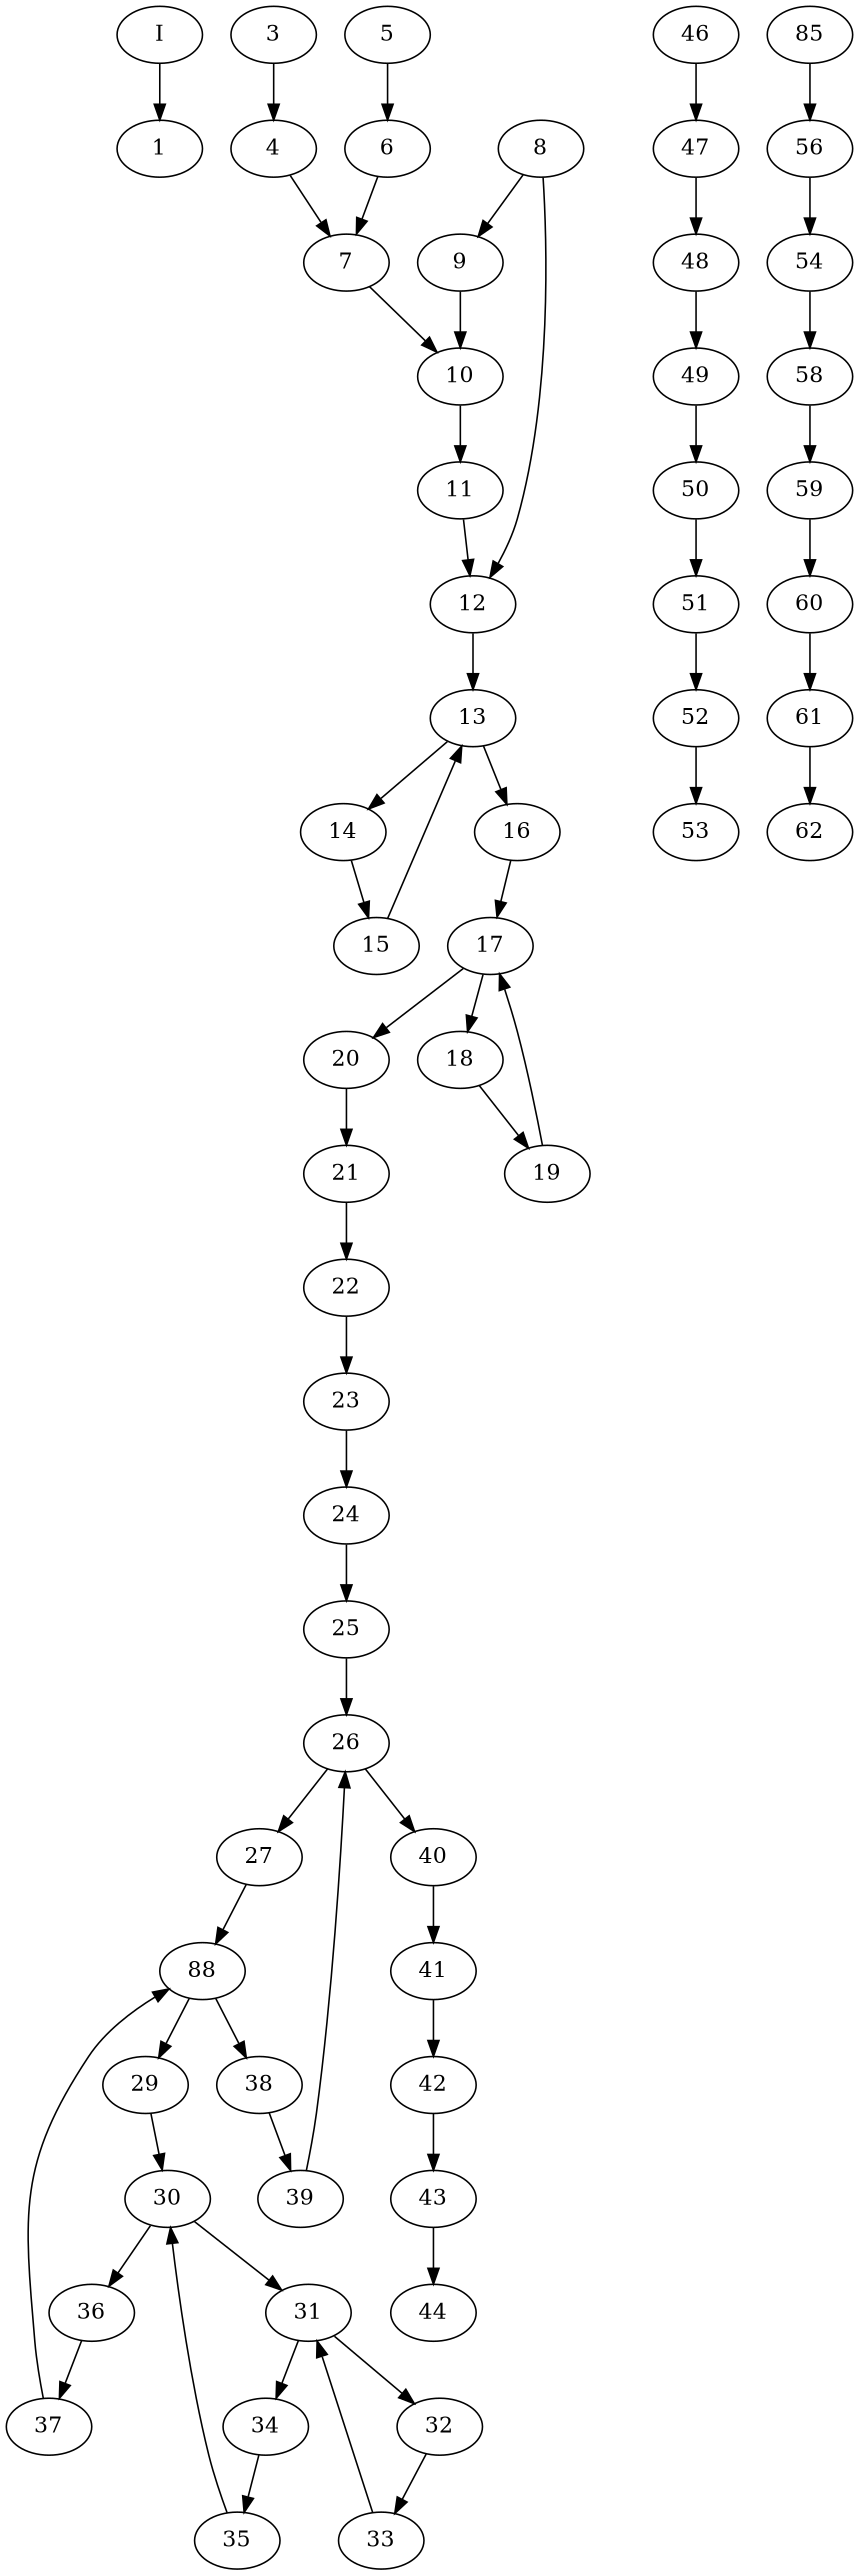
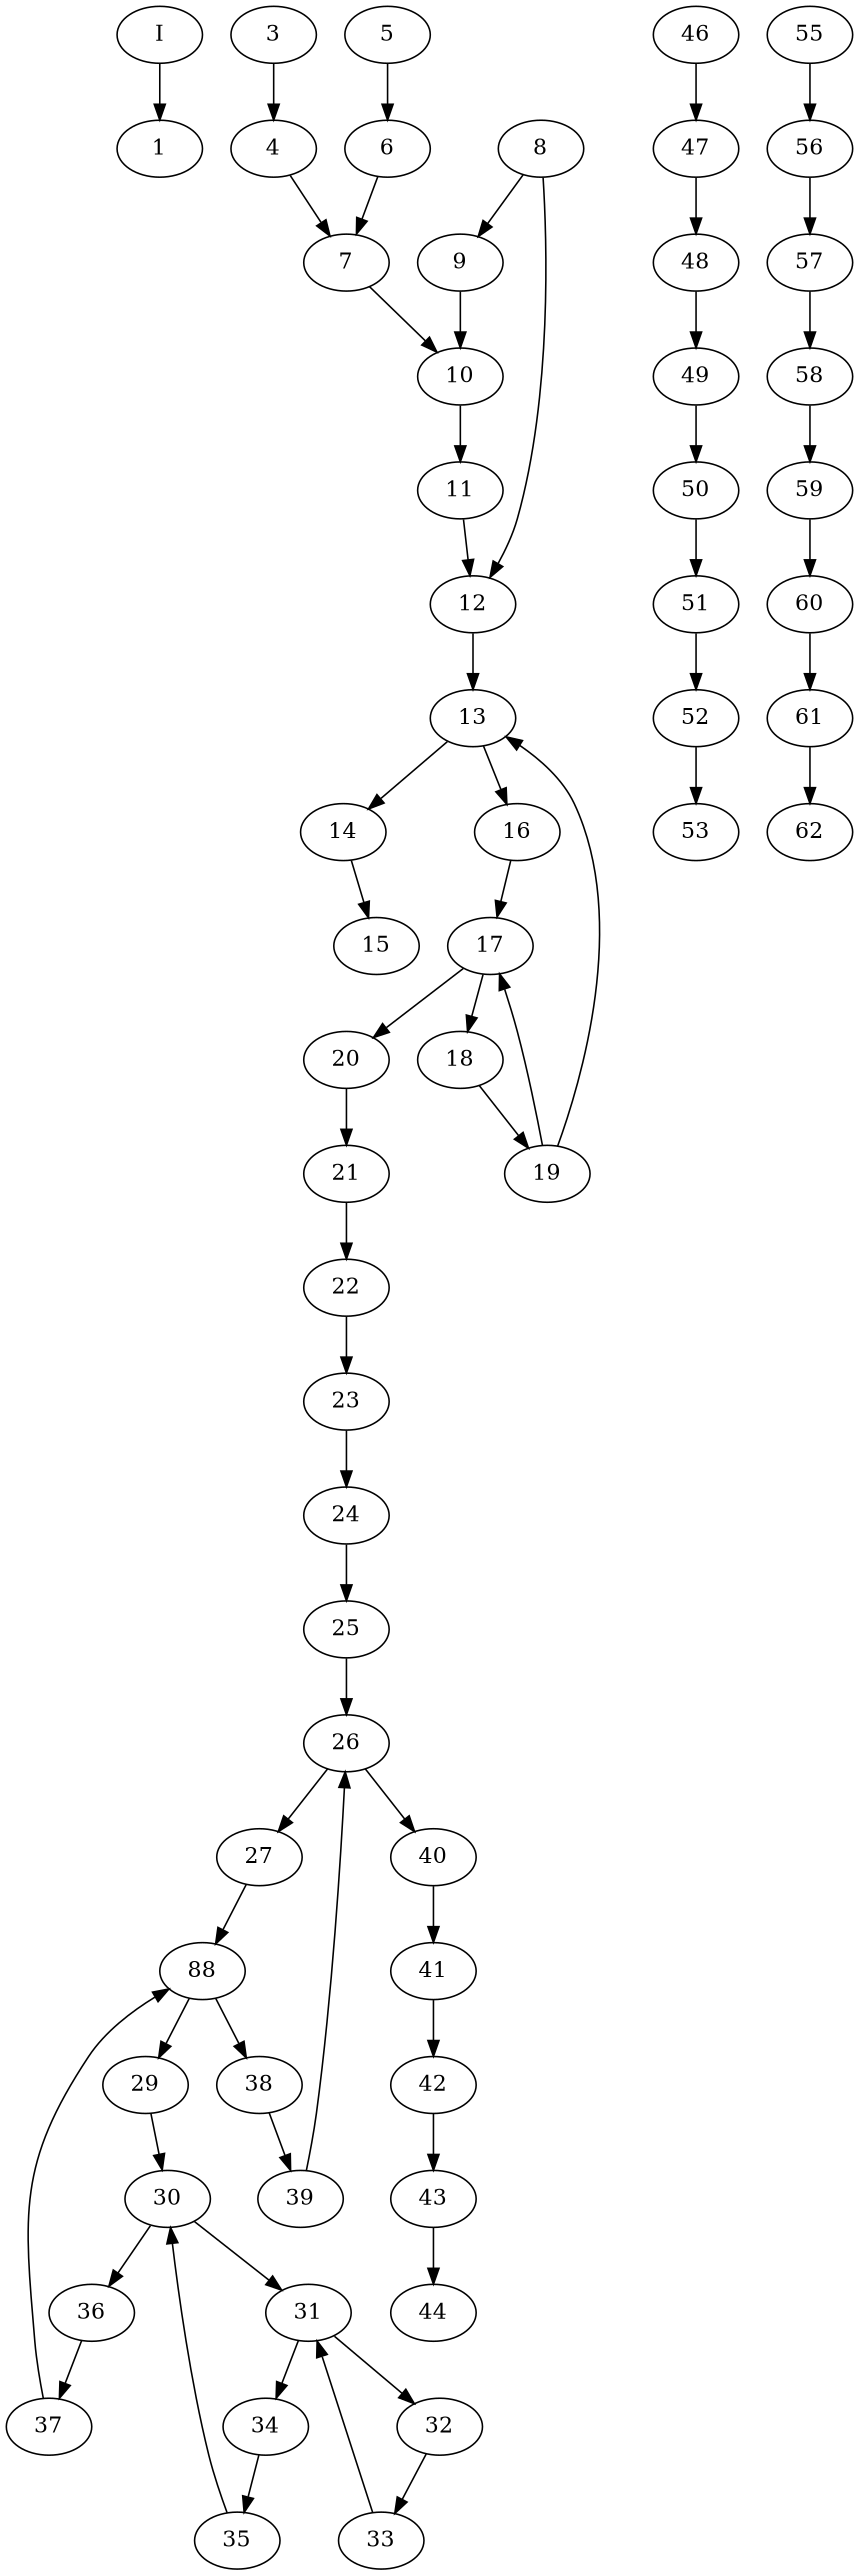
node "85": label "85" -> "55"
node "54": label "54" -> "57"
edge "15" -> "13": now "19" -> "13"
